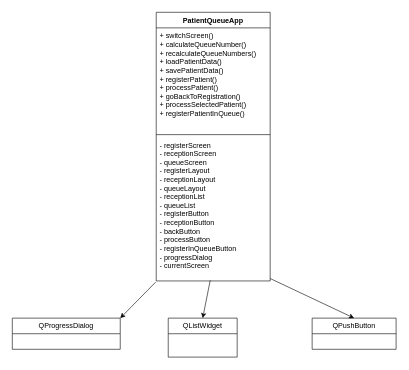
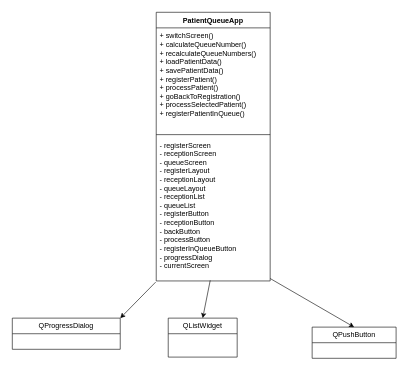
node "QPushButton": moved (354, 334) -> (354, 343)
